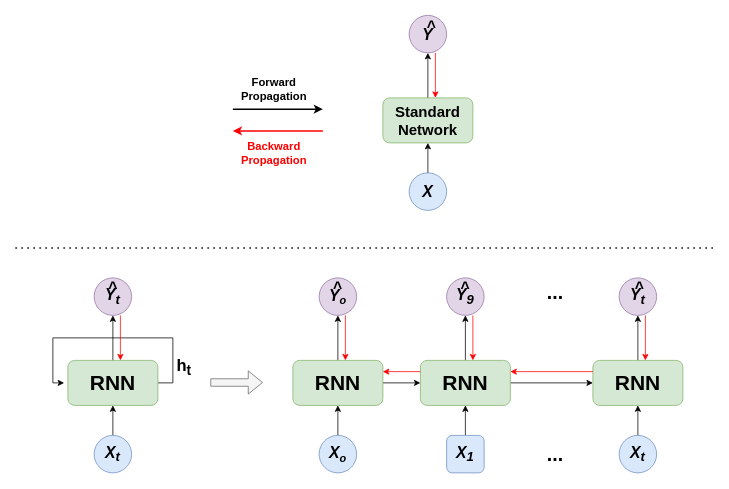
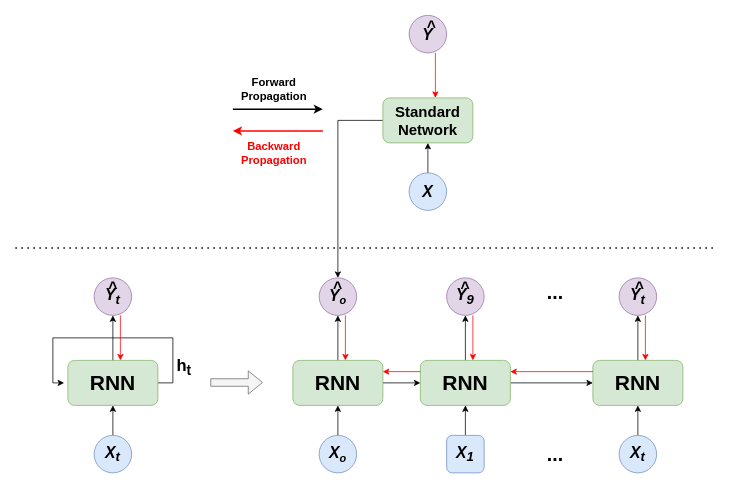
edge "Standard Network" -> "Y": now "Standard Network" -> "Yo"
